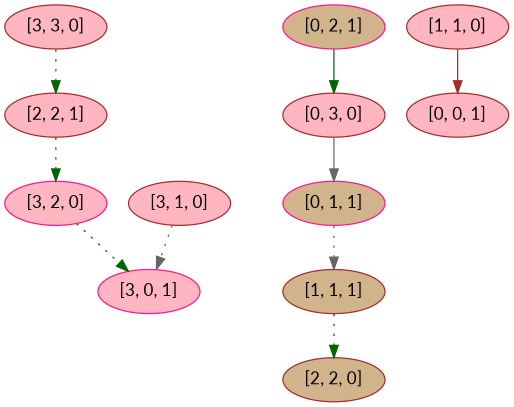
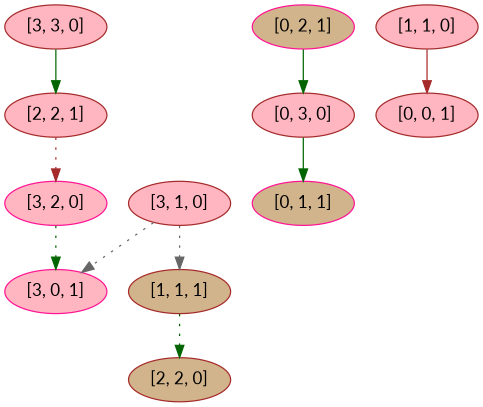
edge "[3, 3, 0]" -> "[2, 2, 1]": style dotted -> solid
edge "[2, 2, 1]" -> "[3, 2, 0]": color darkgreen -> brown
edge "[0, 3, 0]" -> "[0, 1, 1]": color gray40 -> darkgreen
edge "[0, 1, 1]" -> "[1, 1, 1]": now "[3, 1, 0]" -> "[1, 1, 1]"
